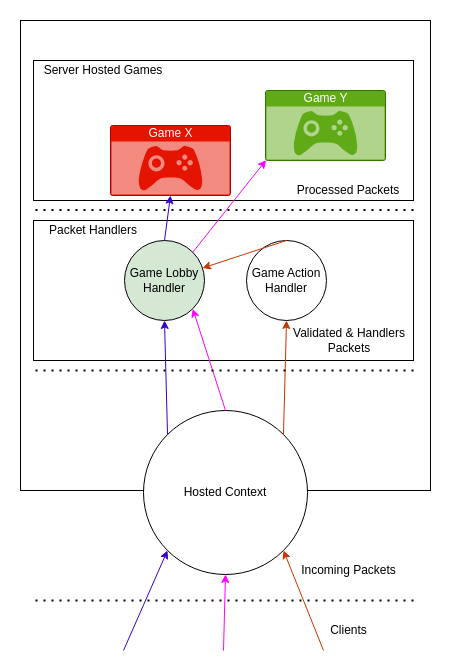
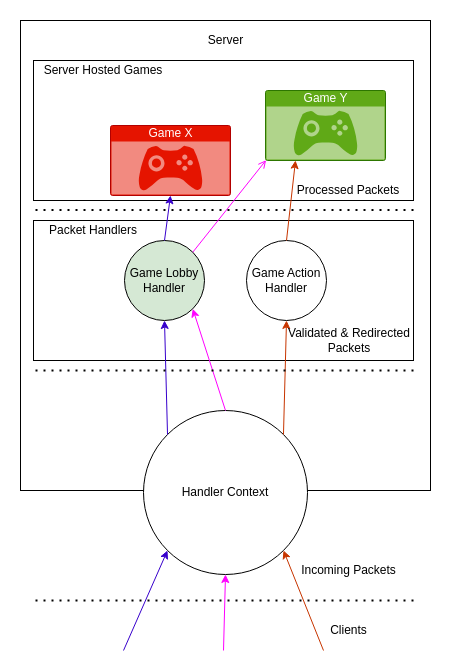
node "Server": added
edge "Game Lobby Handler" -> "Game Y": arrowhead classic -> open
edge "Game Action Handler" -> "Game Lobby Handler": now "Game Action Handler" -> "Game Y"
node "Validated & Handlers Packets": label "Validated & Handlers Packets" -> "Validated & Redirected Packets"
node "Hosted Context": label "Hosted Context" -> "Handler Context"
